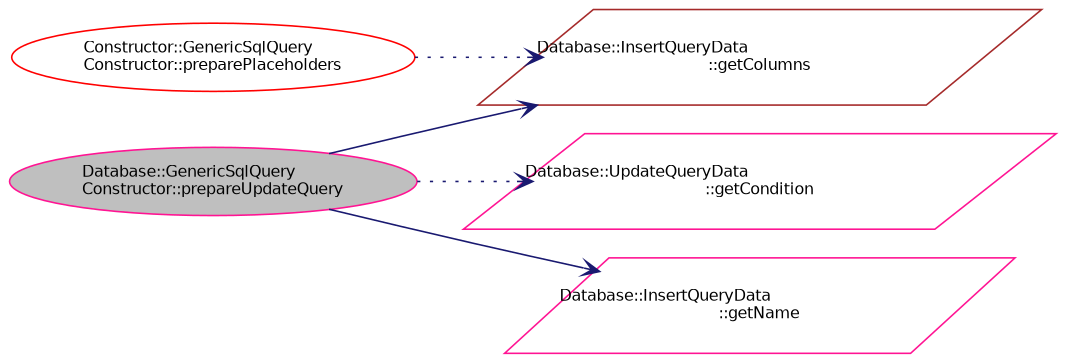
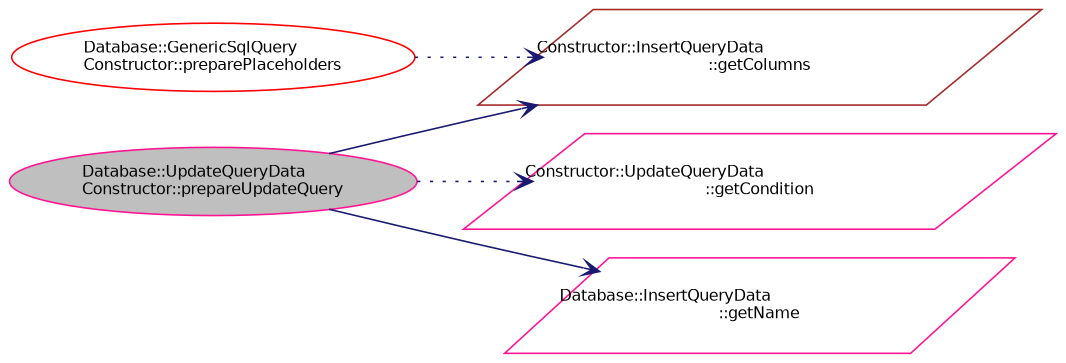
node "Constructor::GenericSqlQuery Constructor::preparePlaceholders": label "Constructor::GenericSqlQuery Constructor::preparePlaceholders" -> "Database::GenericSqlQuery Constructor::preparePlaceholders"
node "Database::InsertQueryData ::getColumns": label "Database::InsertQueryData ::getColumns" -> "Constructor::InsertQueryData ::getColumns"
node "Database::GenericSqlQuery Constructor::prepareUpdateQuery": label "Database::GenericSqlQuery Constructor::prepareUpdateQuery" -> "Database::UpdateQueryData Constructor::prepareUpdateQuery"
node "Database::UpdateQueryData ::getCondition": label "Database::UpdateQueryData ::getCondition" -> "Constructor::UpdateQueryData ::getCondition"
